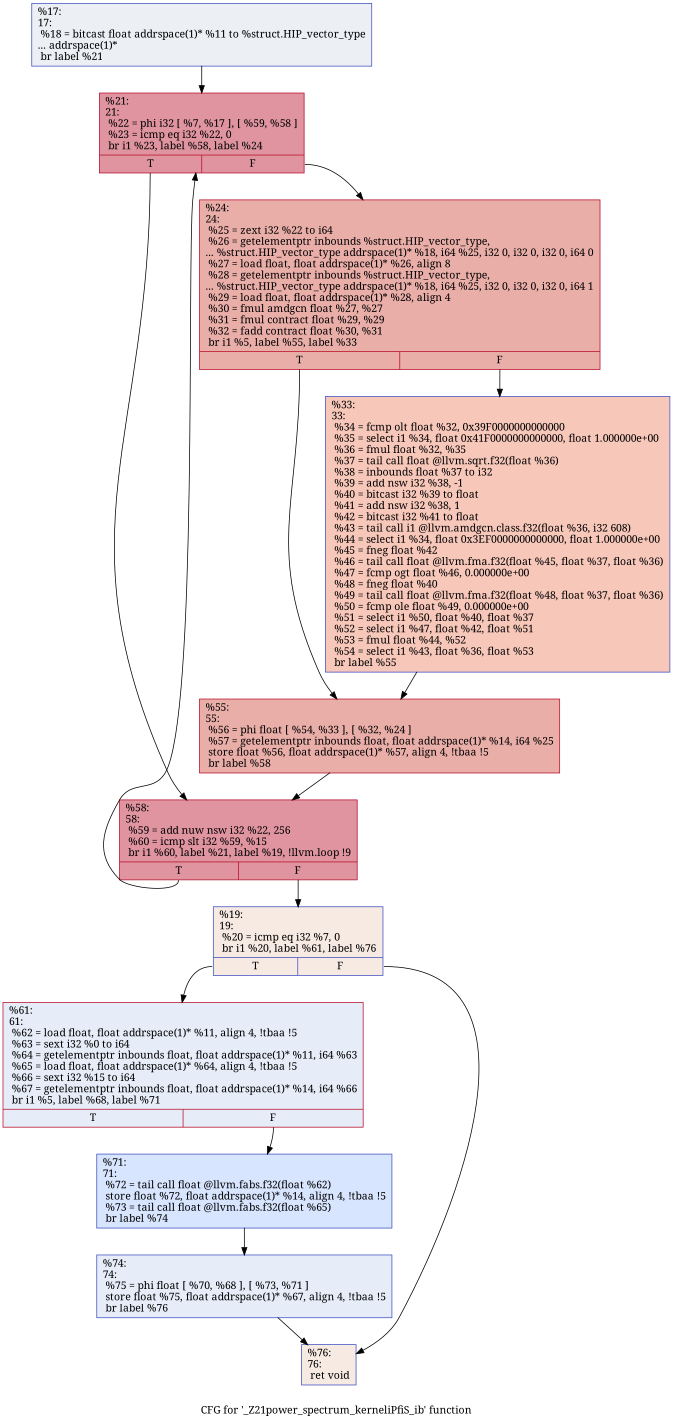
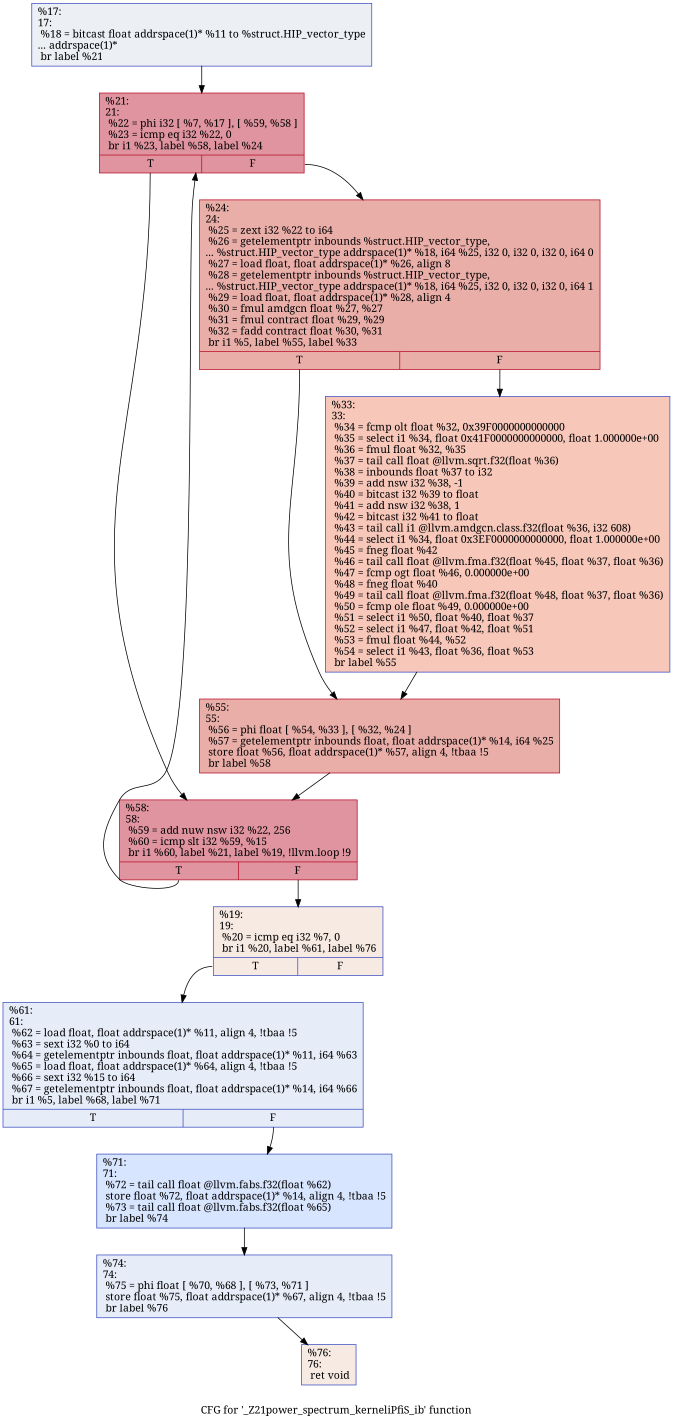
node "%61:": color #b70d28ff -> #3d50c3ff
edge "%19:" -> "%76:": removed
